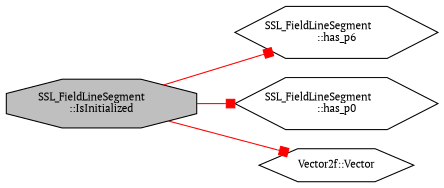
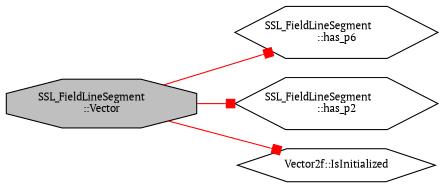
node "SSL_FieldLineSegment ::IsInitialized": label "SSL_FieldLineSegment ::IsInitialized" -> "SSL_FieldLineSegment ::Vector"
node "SSL_FieldLineSegment ::has_p0": label "SSL_FieldLineSegment ::has_p0" -> "SSL_FieldLineSegment ::has_p2"
node "Vector2f::Vector": label "Vector2f::Vector" -> "Vector2f::IsInitialized"
